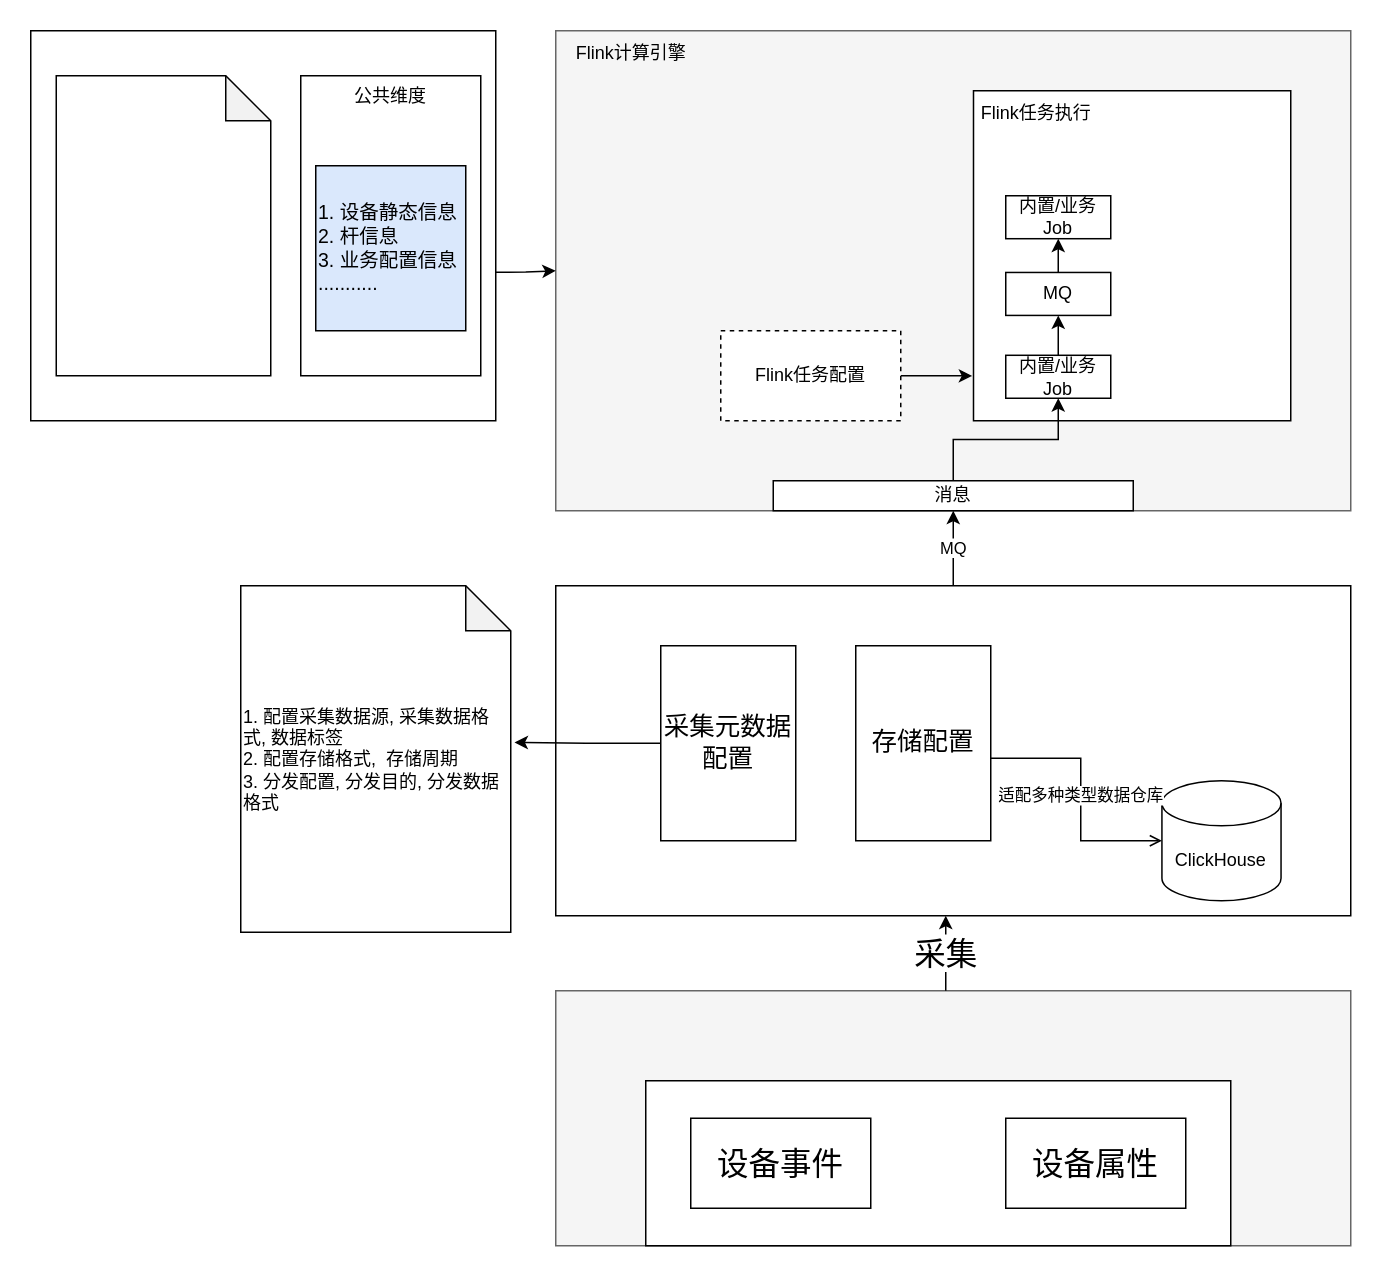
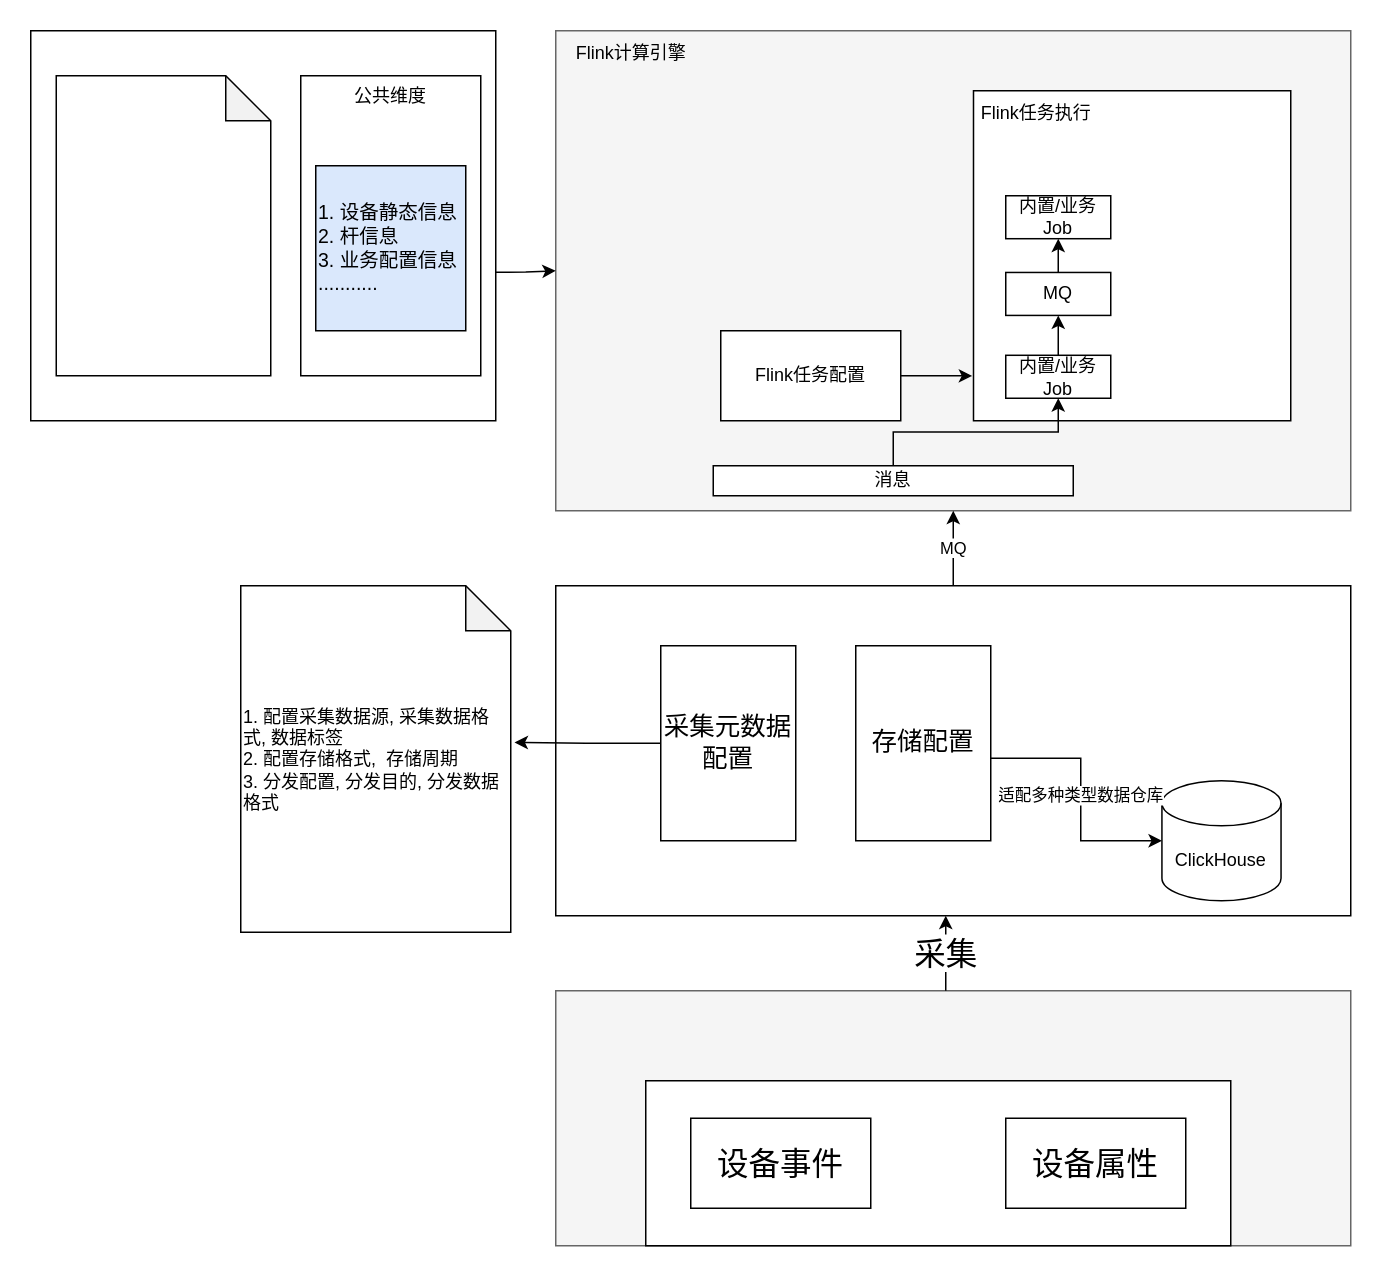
node "Flink任务配置": style dashed -> solid
node "消息": moved (953, 496) -> (893, 481)
edge "存储配置" -> "ClickHouse": arrowhead open -> classic
